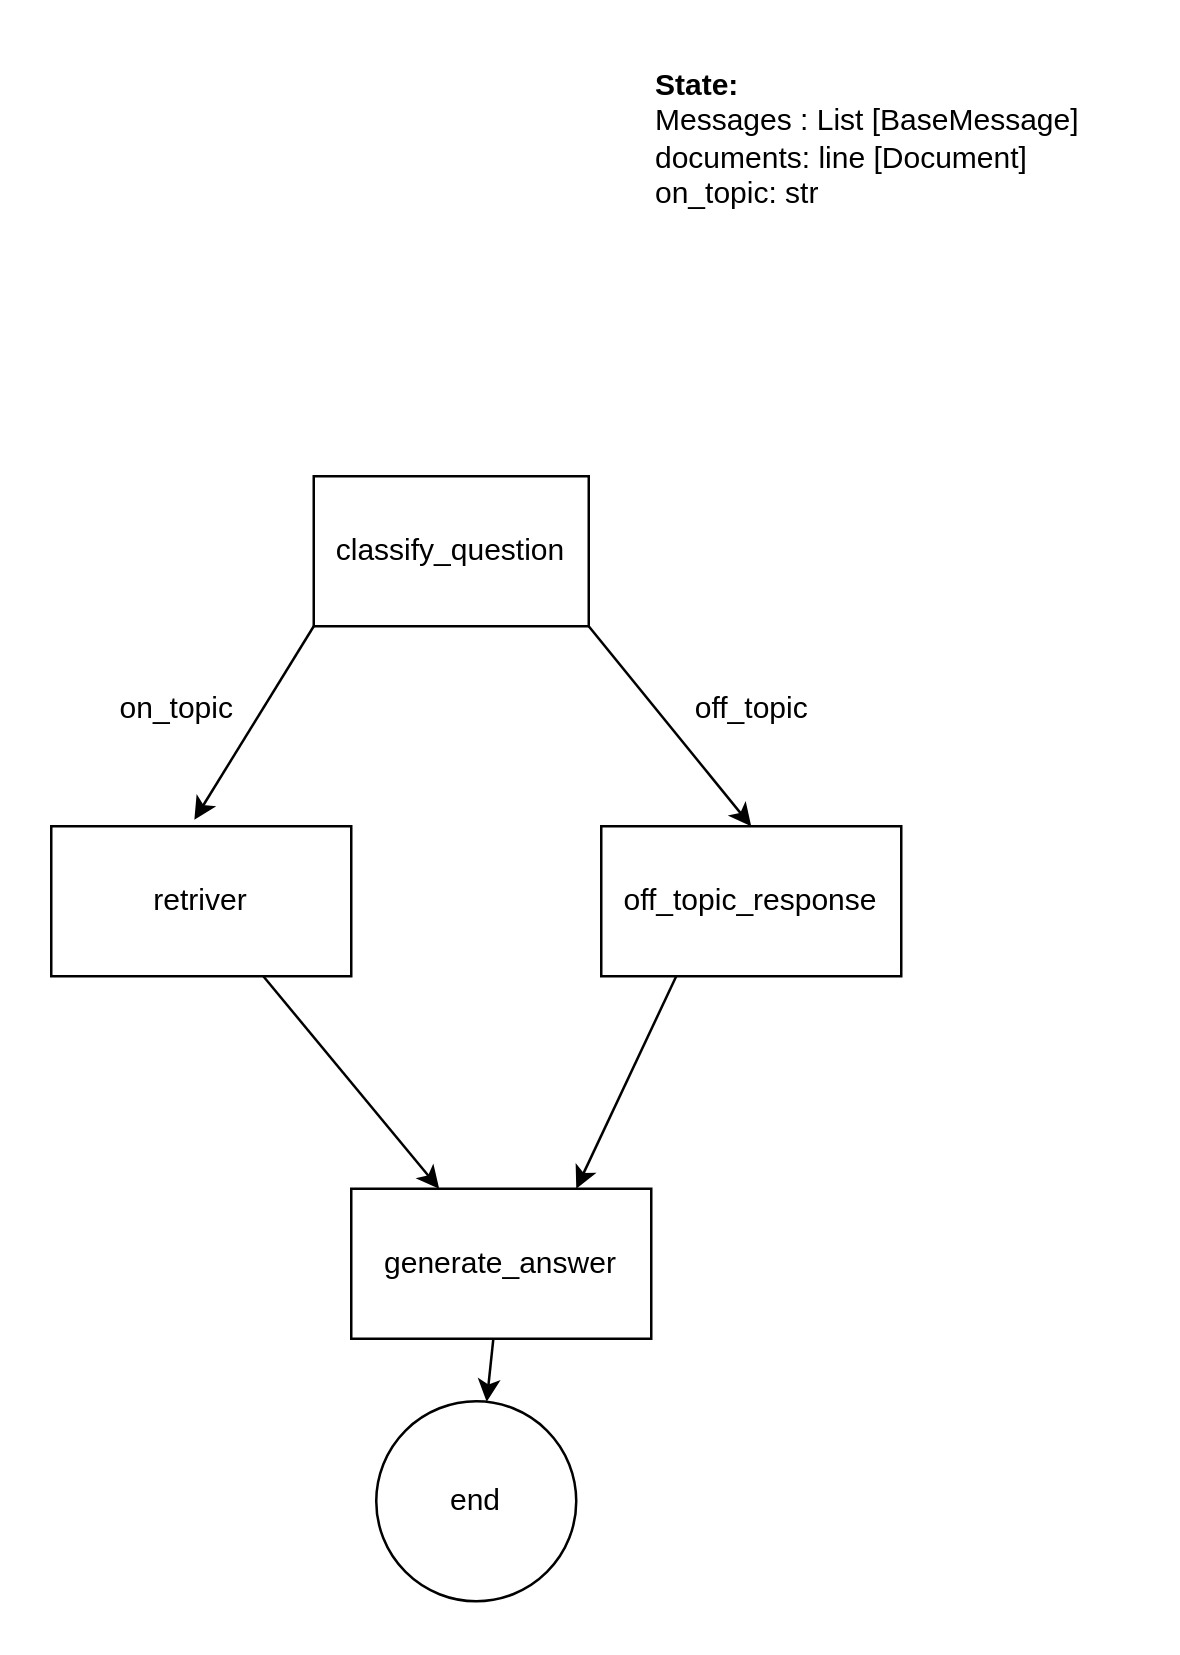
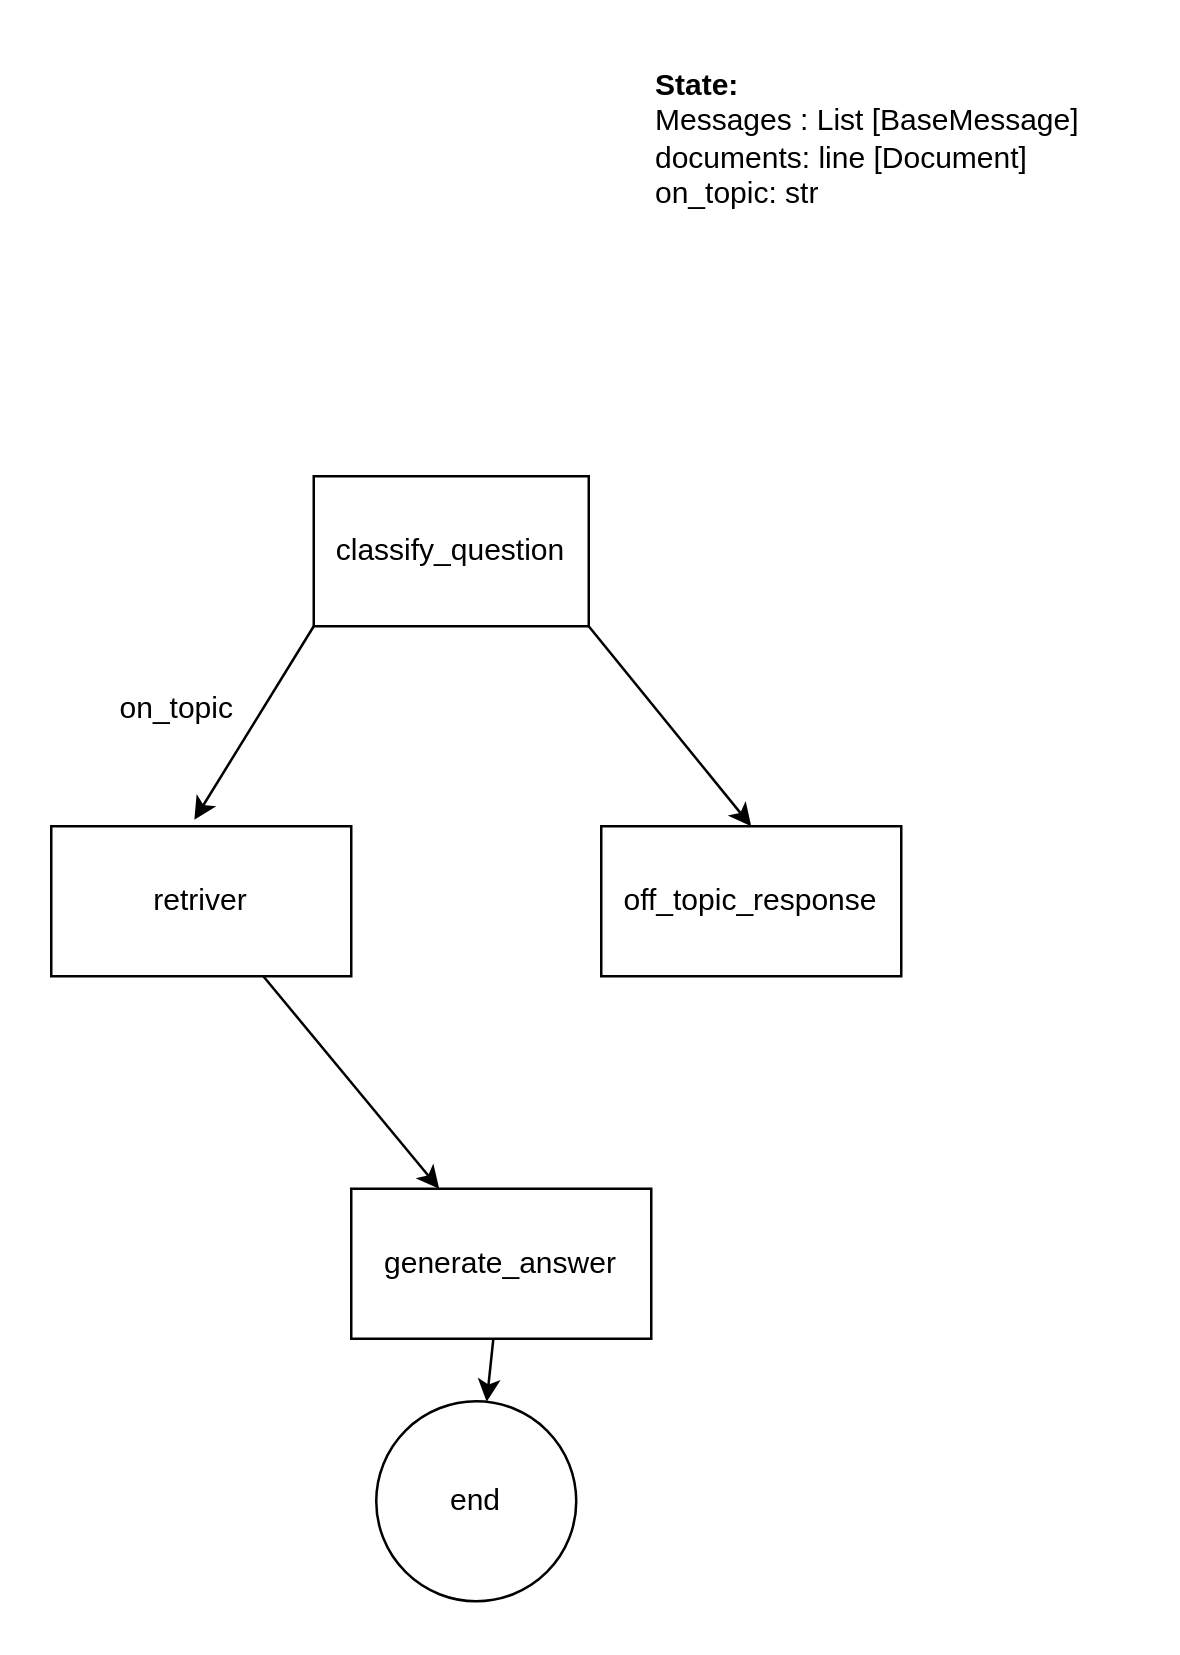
node "off_topic": removed
edge "off_topic_response" -> "generate_answer": removed
